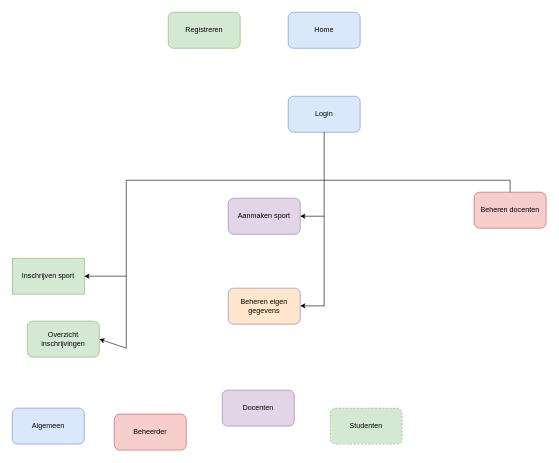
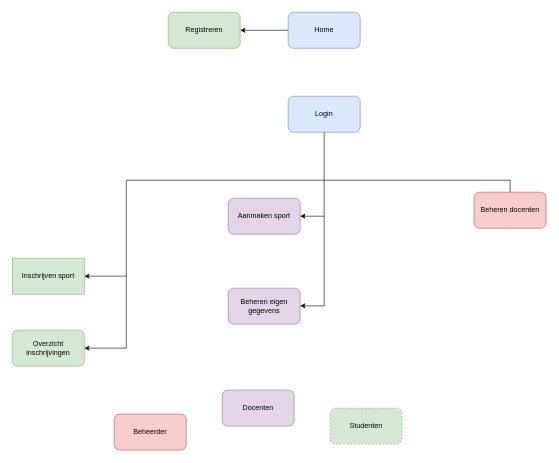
edge "Home" -> "Registreren": added
node "Beheren eigen gegevens": fillcolor #ffe6cc -> #e1d5e7
node "Overzicht inschrijvingen": moved (63, 339) -> (48, 348)
node "Algemeen": removed
